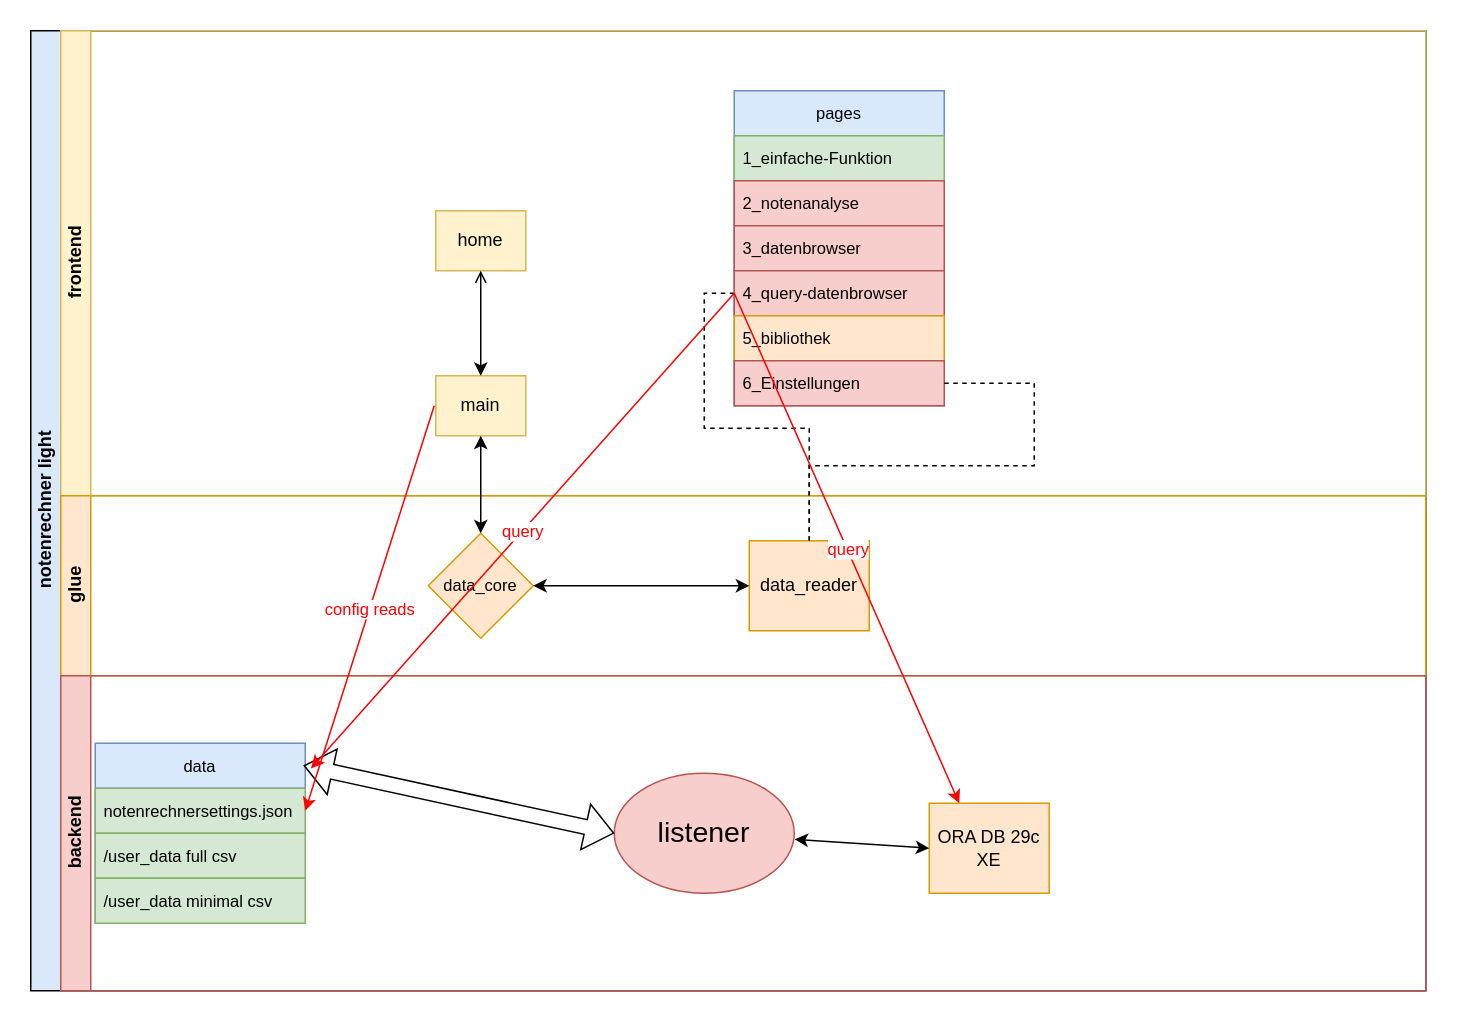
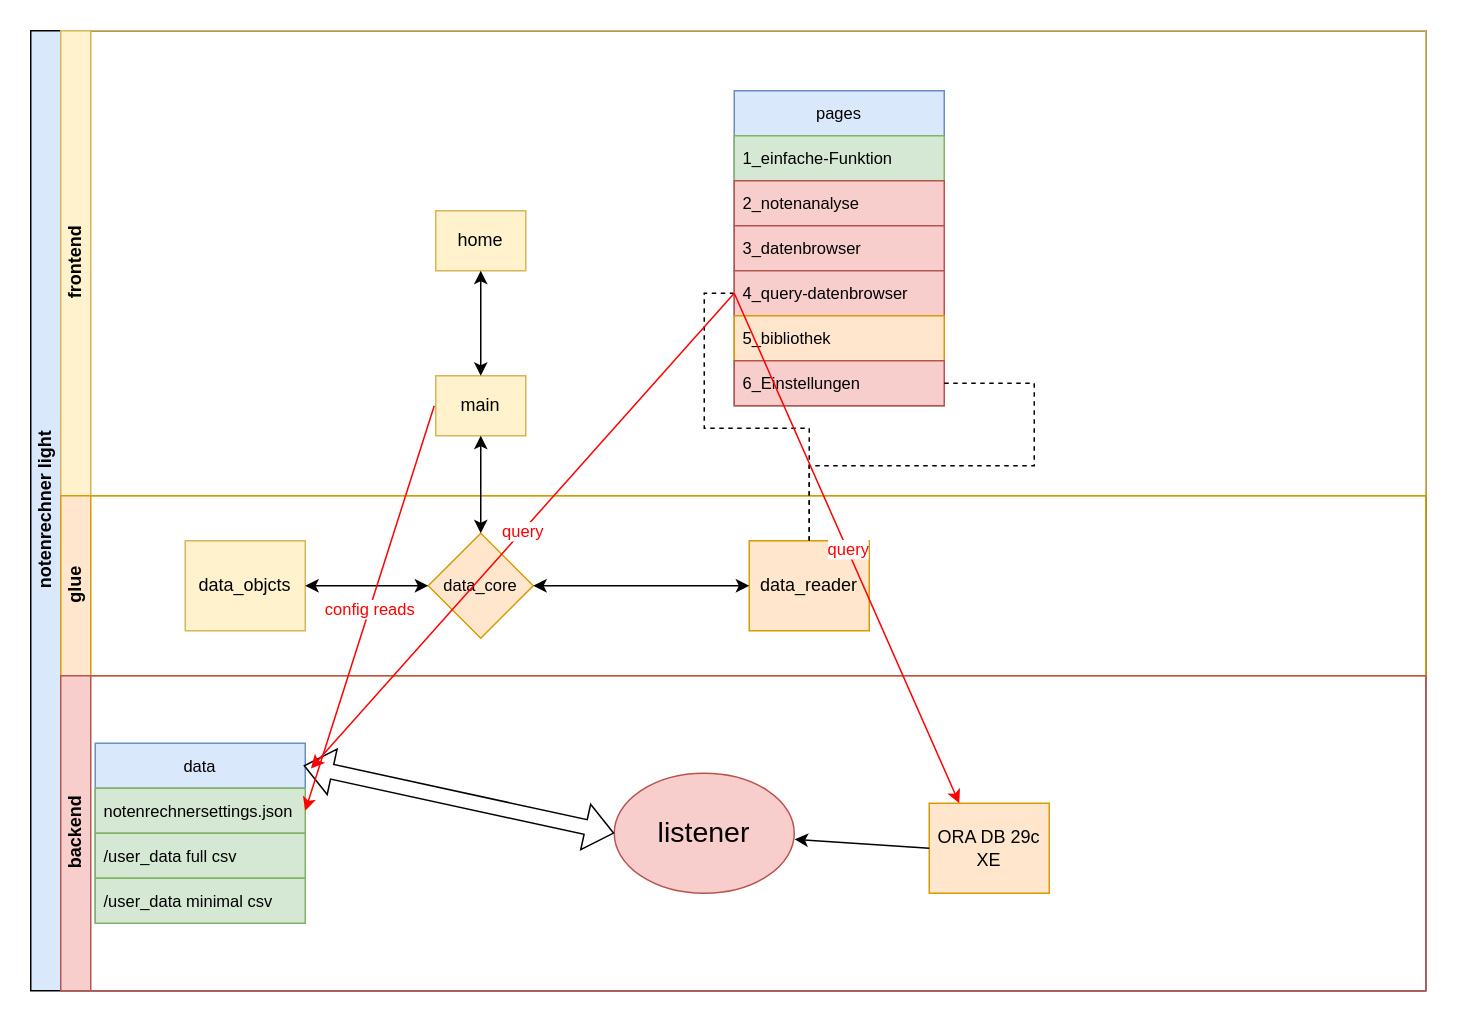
edge "home" -- "main": arrowhead open -> classic
node "data_objcts": added
edge "data_objcts" -- "data_core": added
edge "listener" -- "ORA DB 29c XE": arrowhead classic -> none
